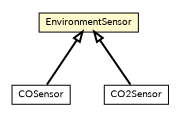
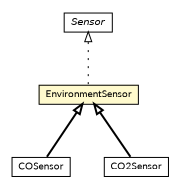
node "Sensor": added
